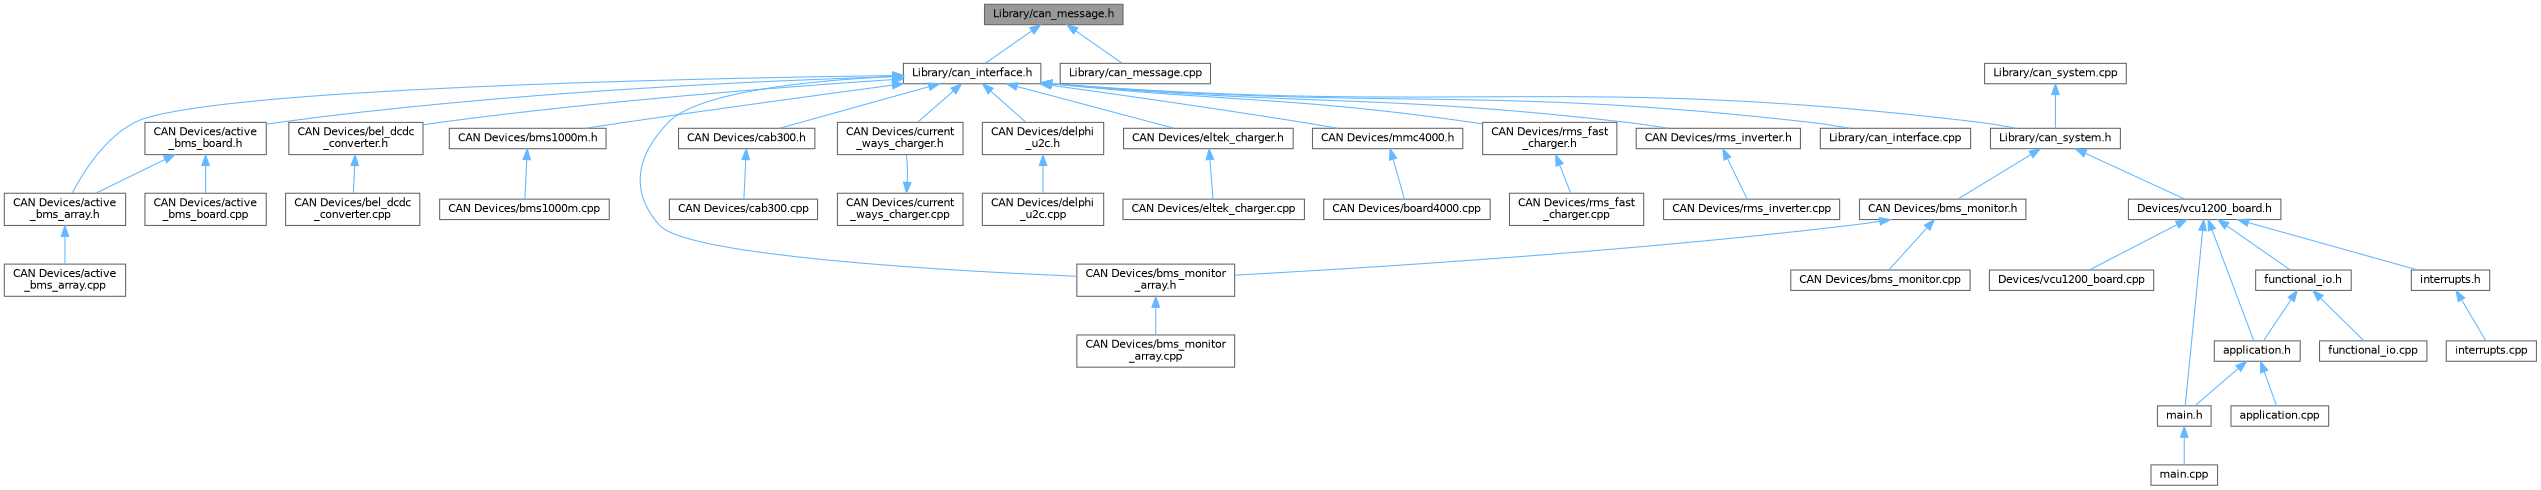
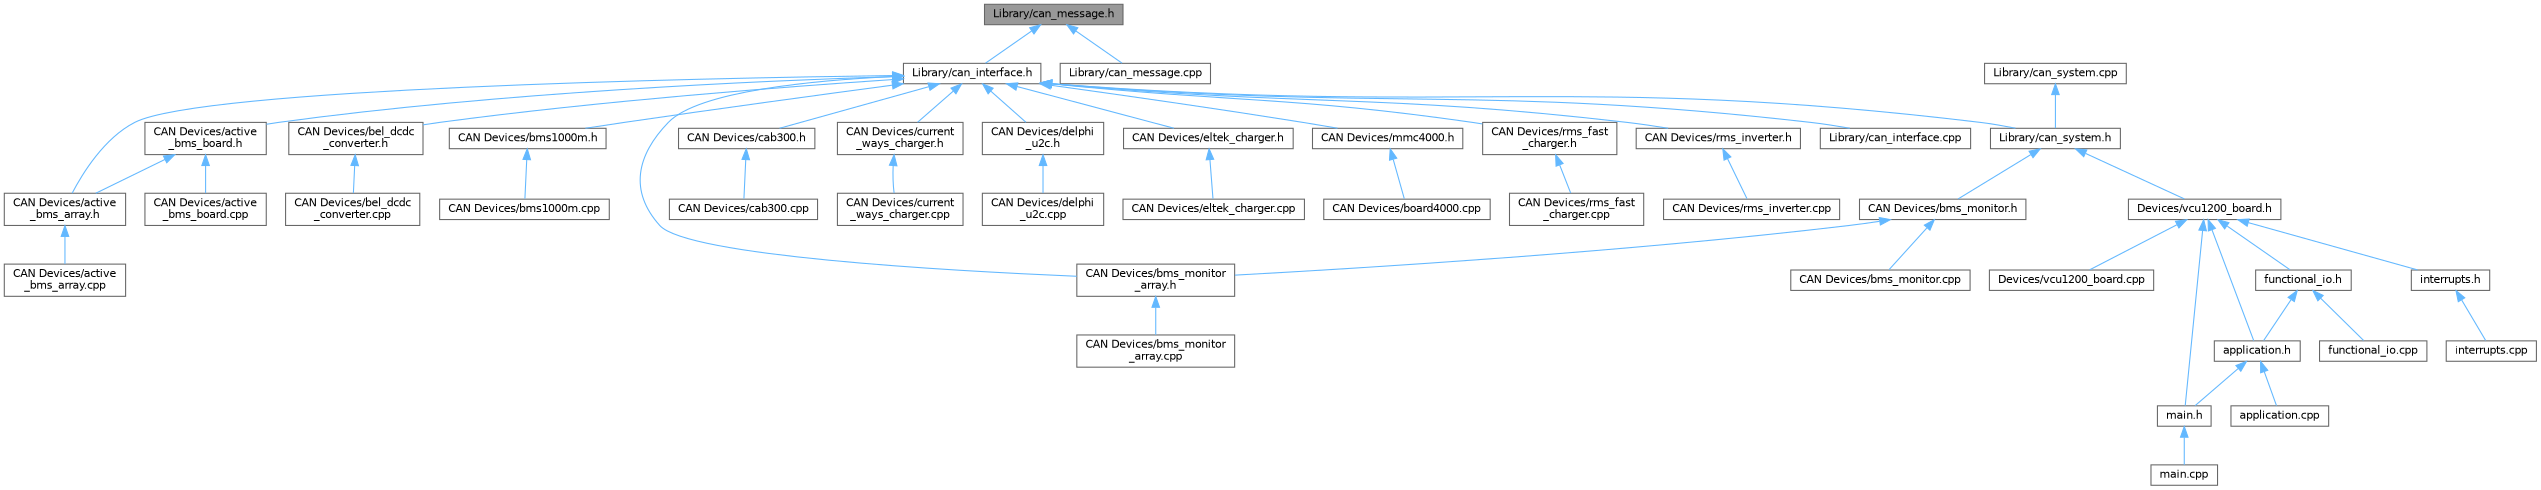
edge "CAN Devices/current _ways_charger.h" -> "CAN Devices/current _ways_charger.cpp": reversed
